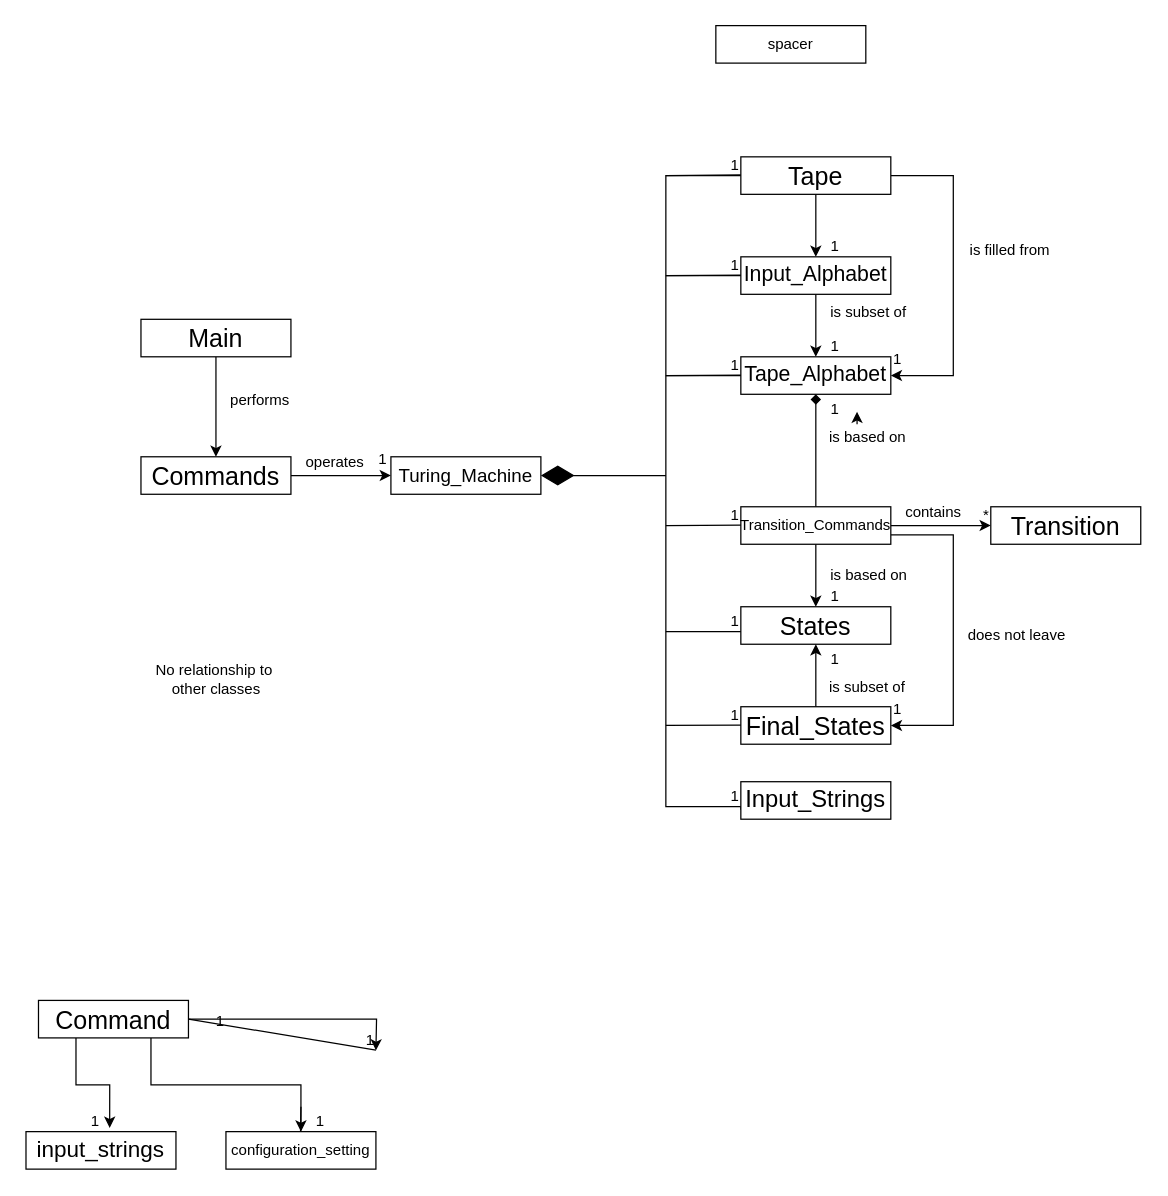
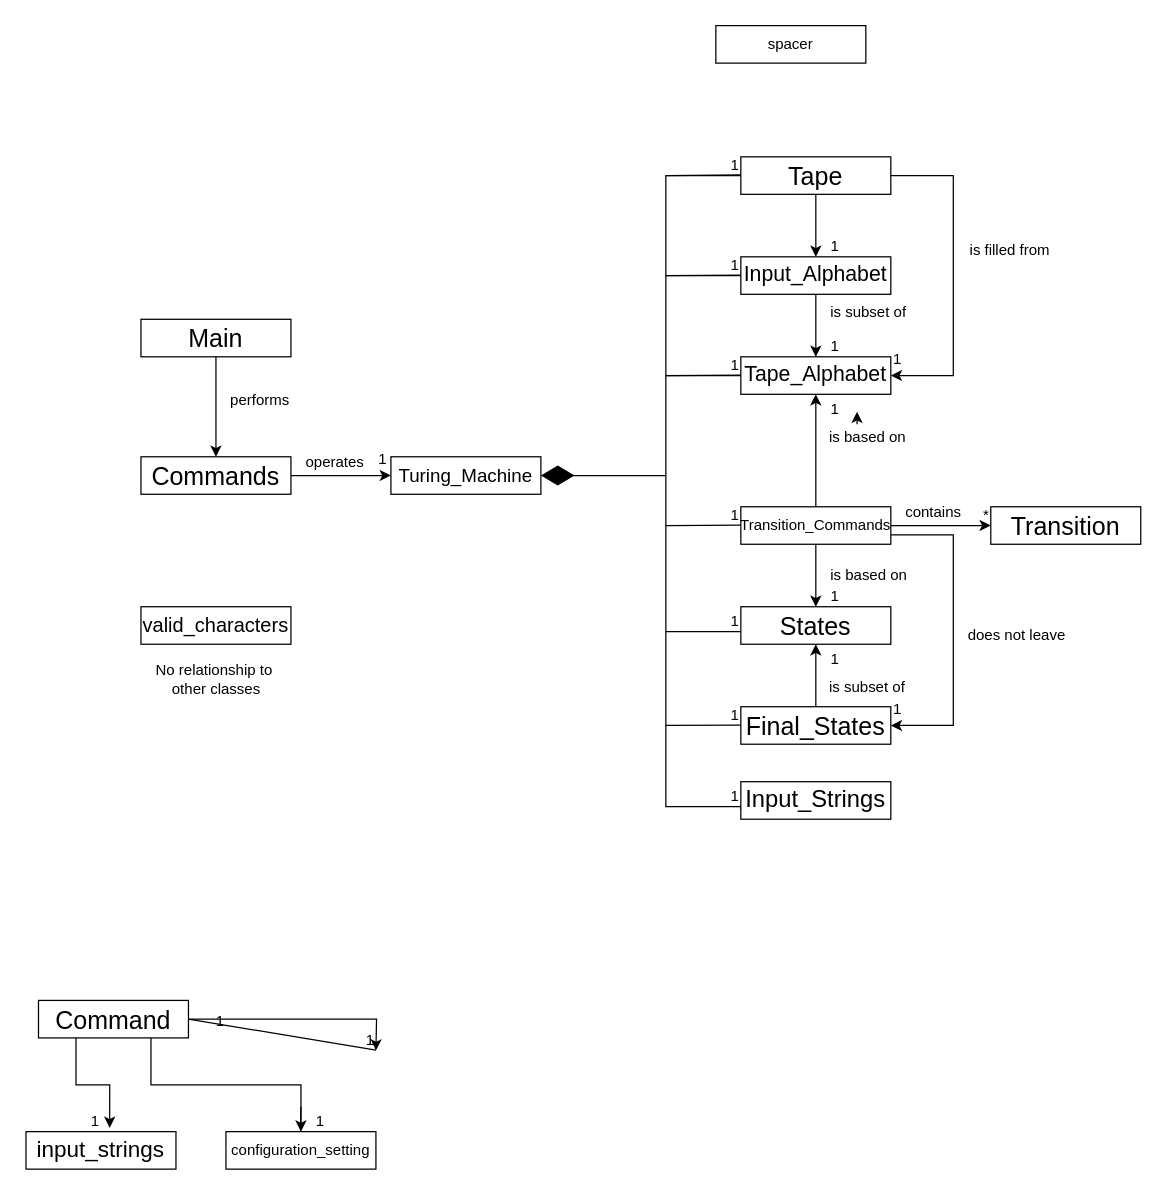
edge "Transition_Commands" -> "Tape_Alphabet": arrowhead diamond -> classic
node "valid_characters": added
